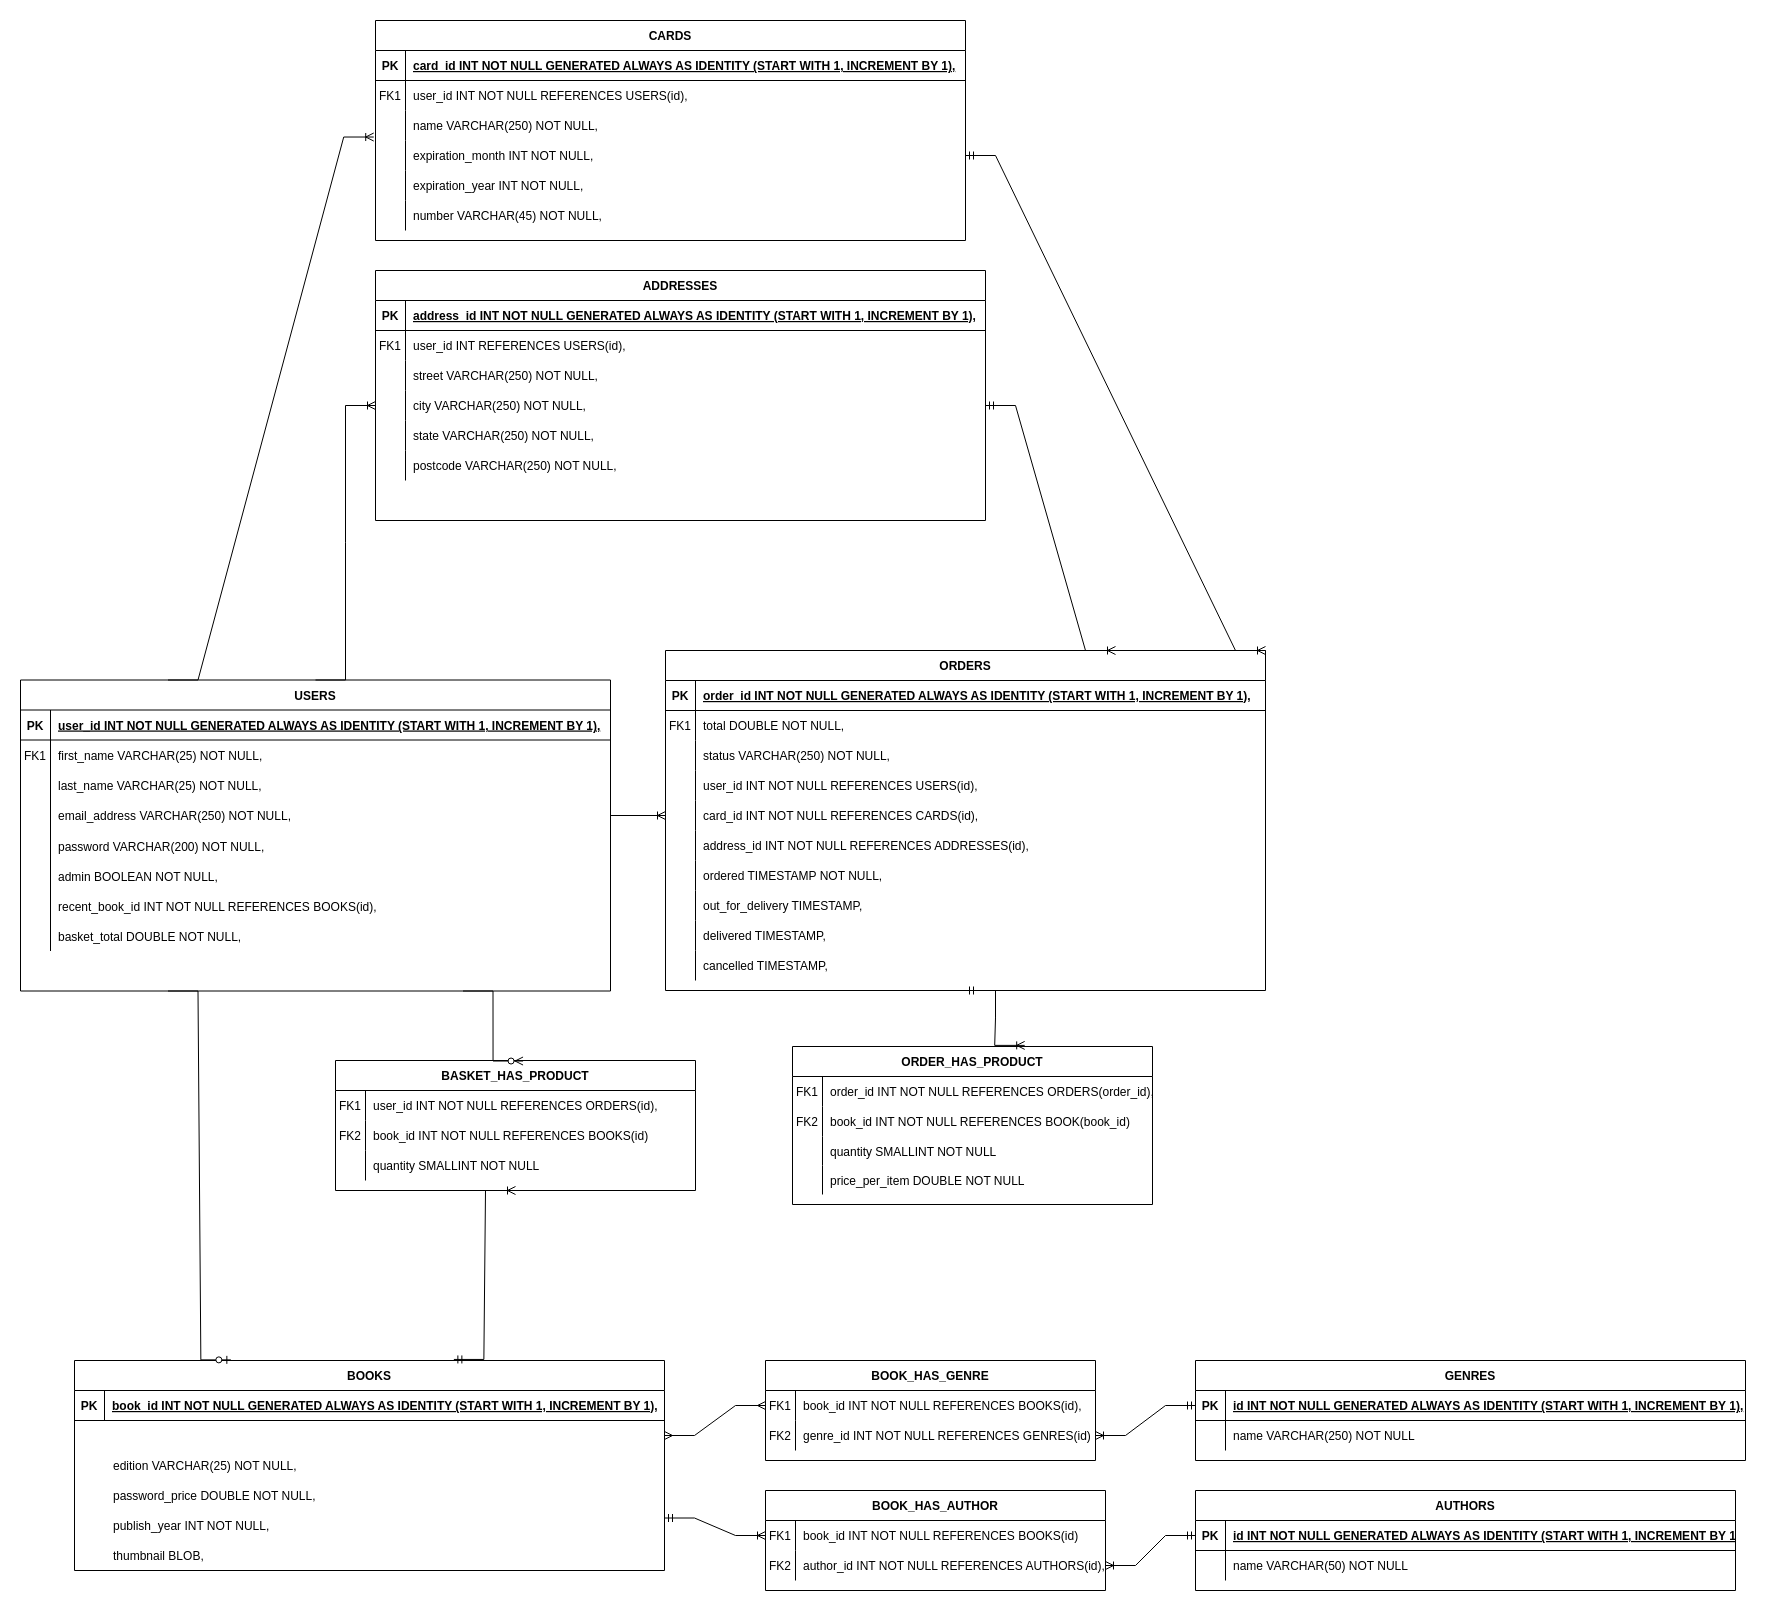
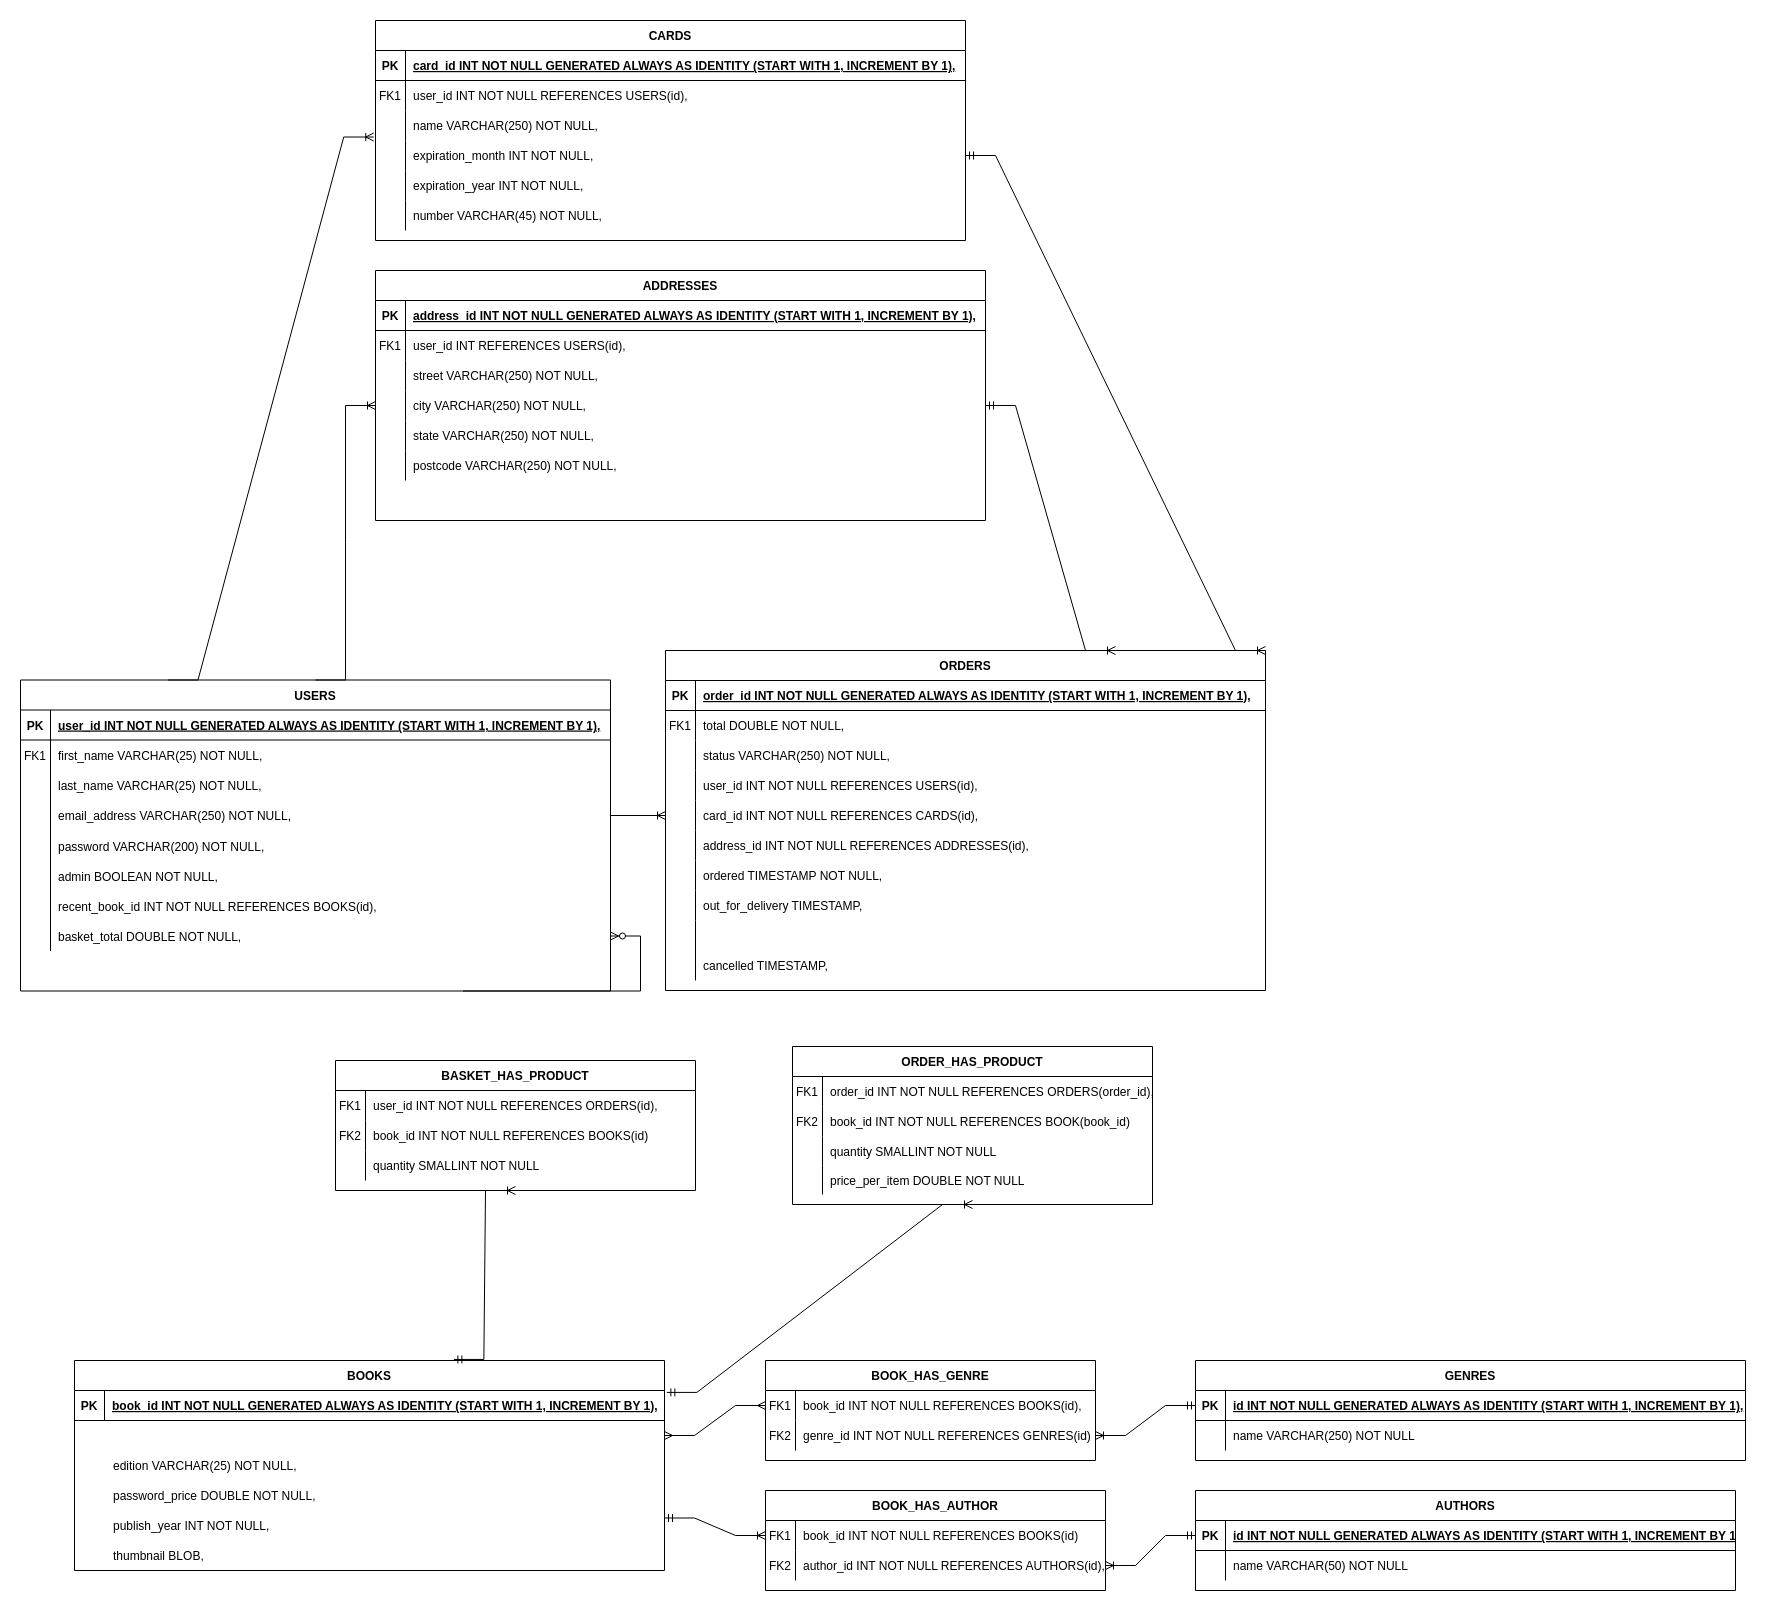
node "delivered TIMESTAMP,": removed
edge "ORDERS" -- "ORDER_HAS_PRODUCT": removed
edge "USERS" -> "BASKET_HAS_PRODUCT": now "USERS" -> "basket_total DOUBLE NOT NULL,"
edge "USERS" -> "BOOKS": removed
edge "ORDER_HAS_PRODUCT" -- "BOOKS": added
